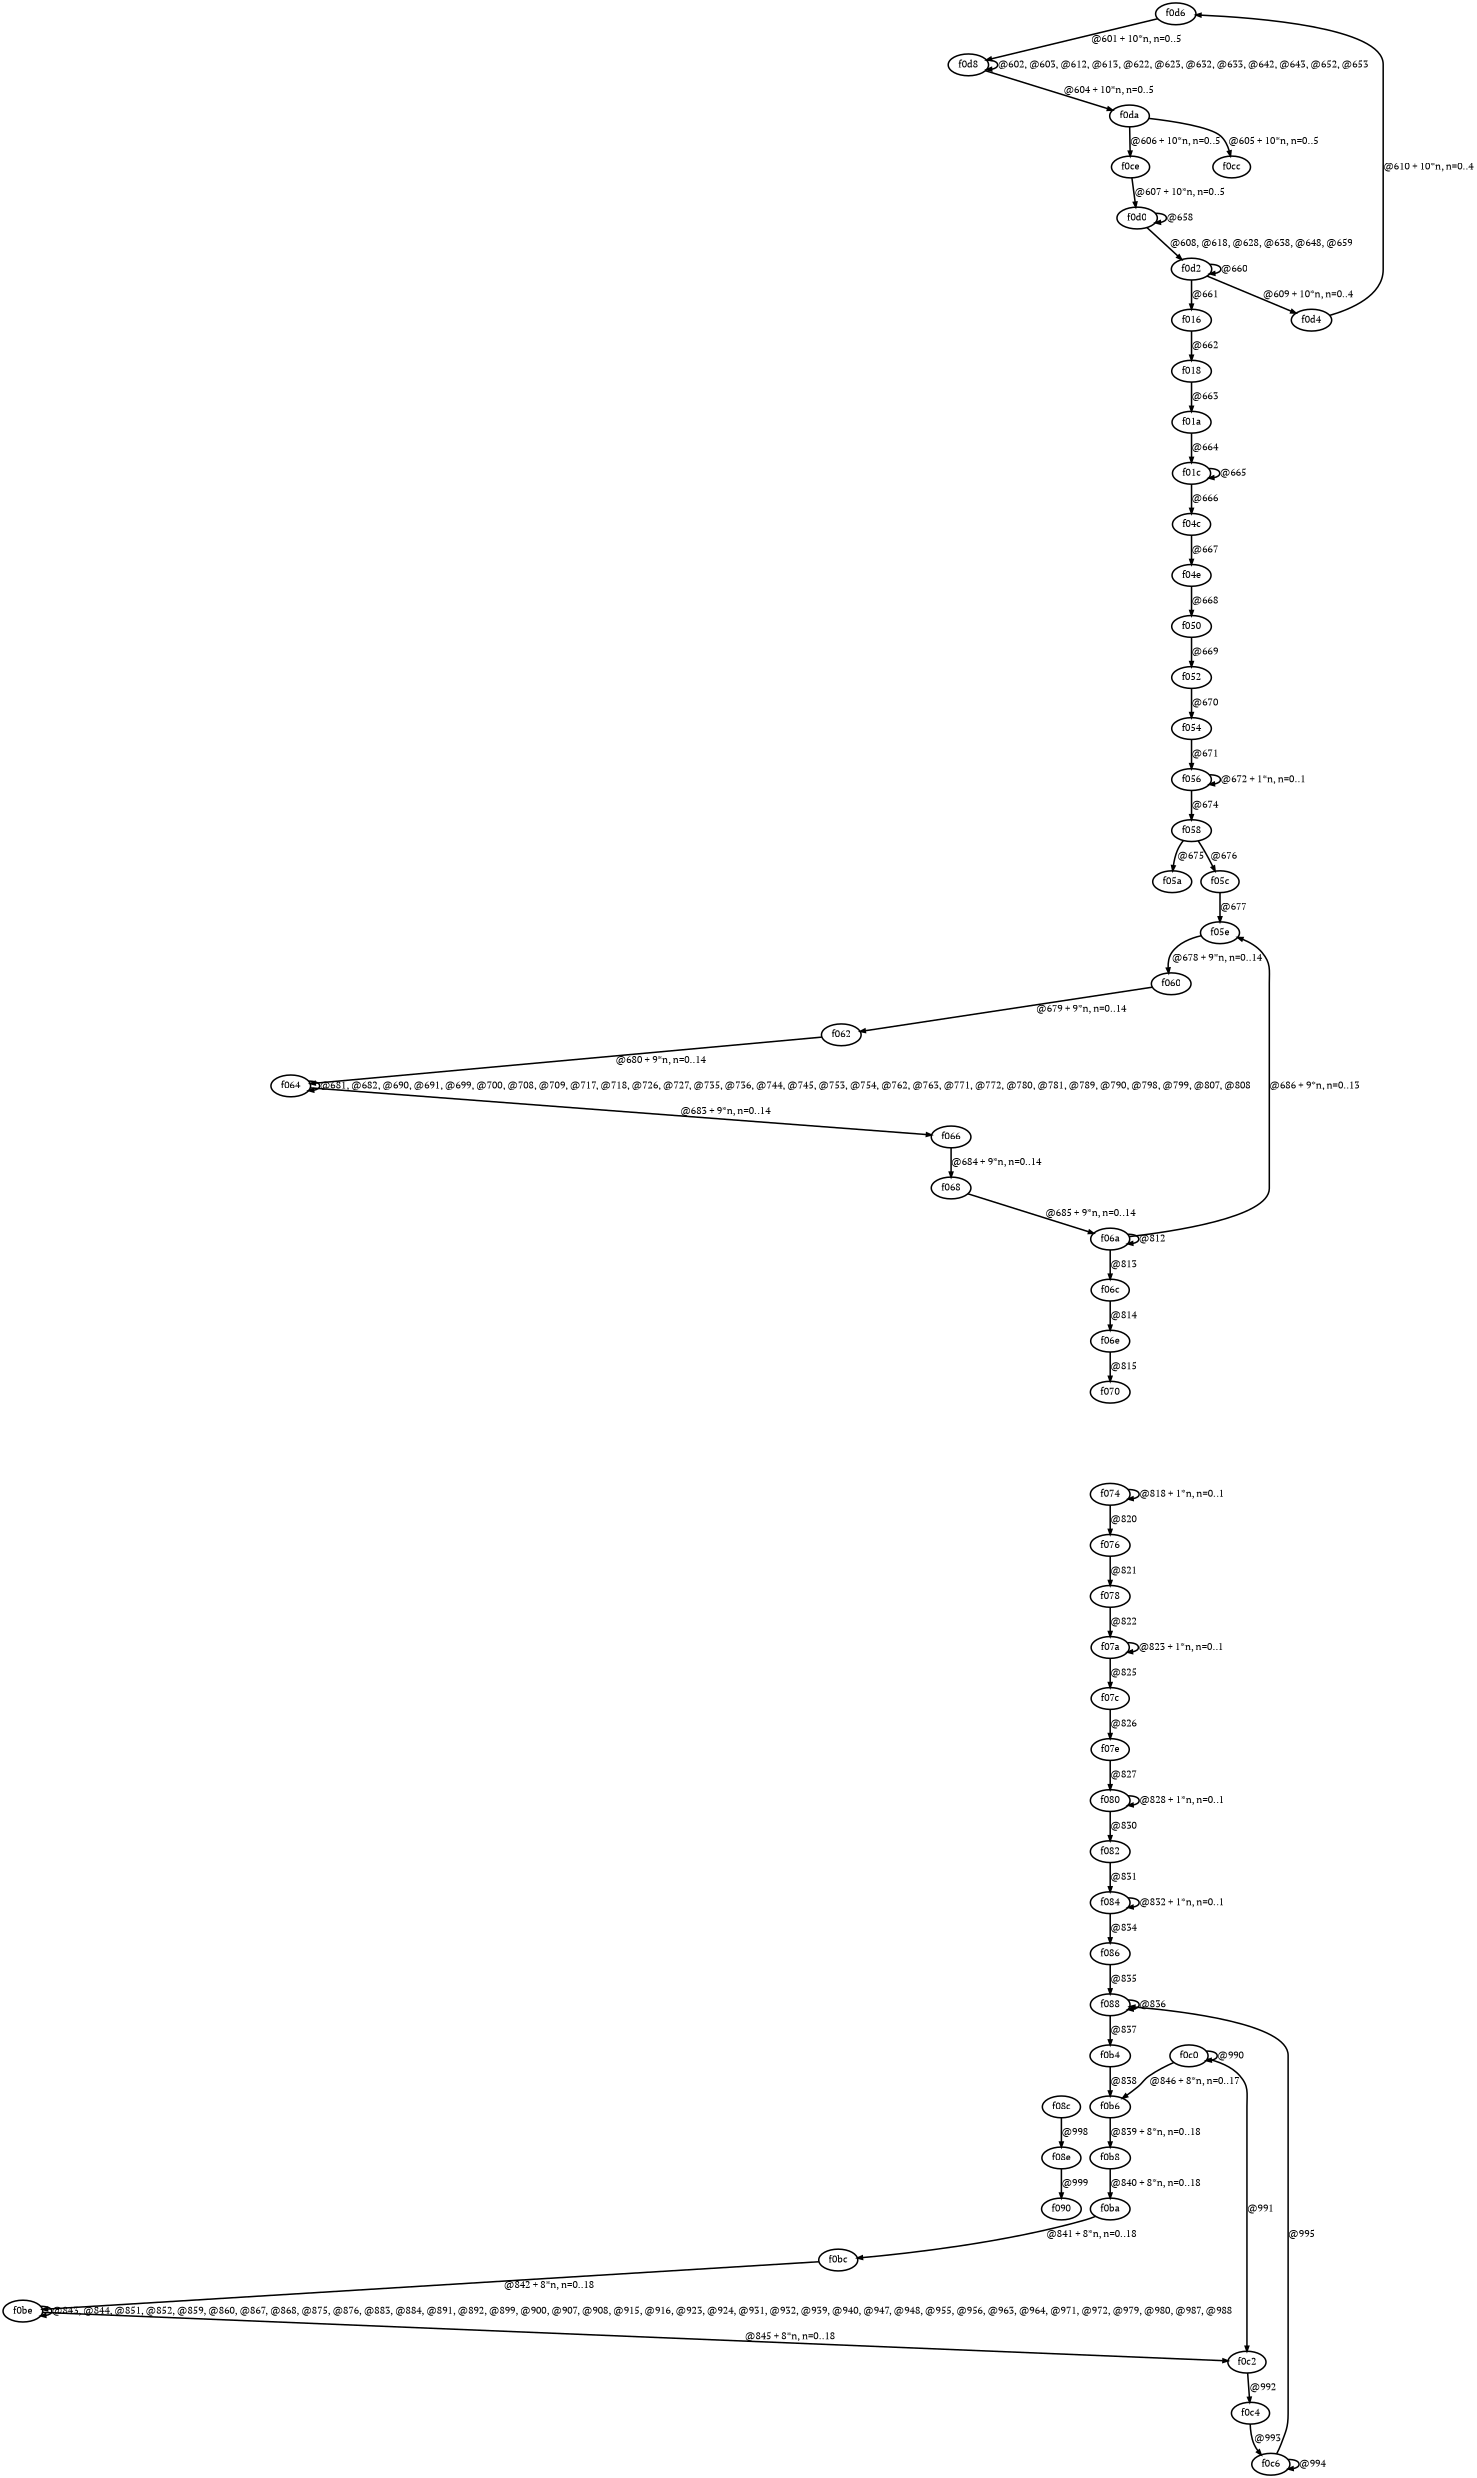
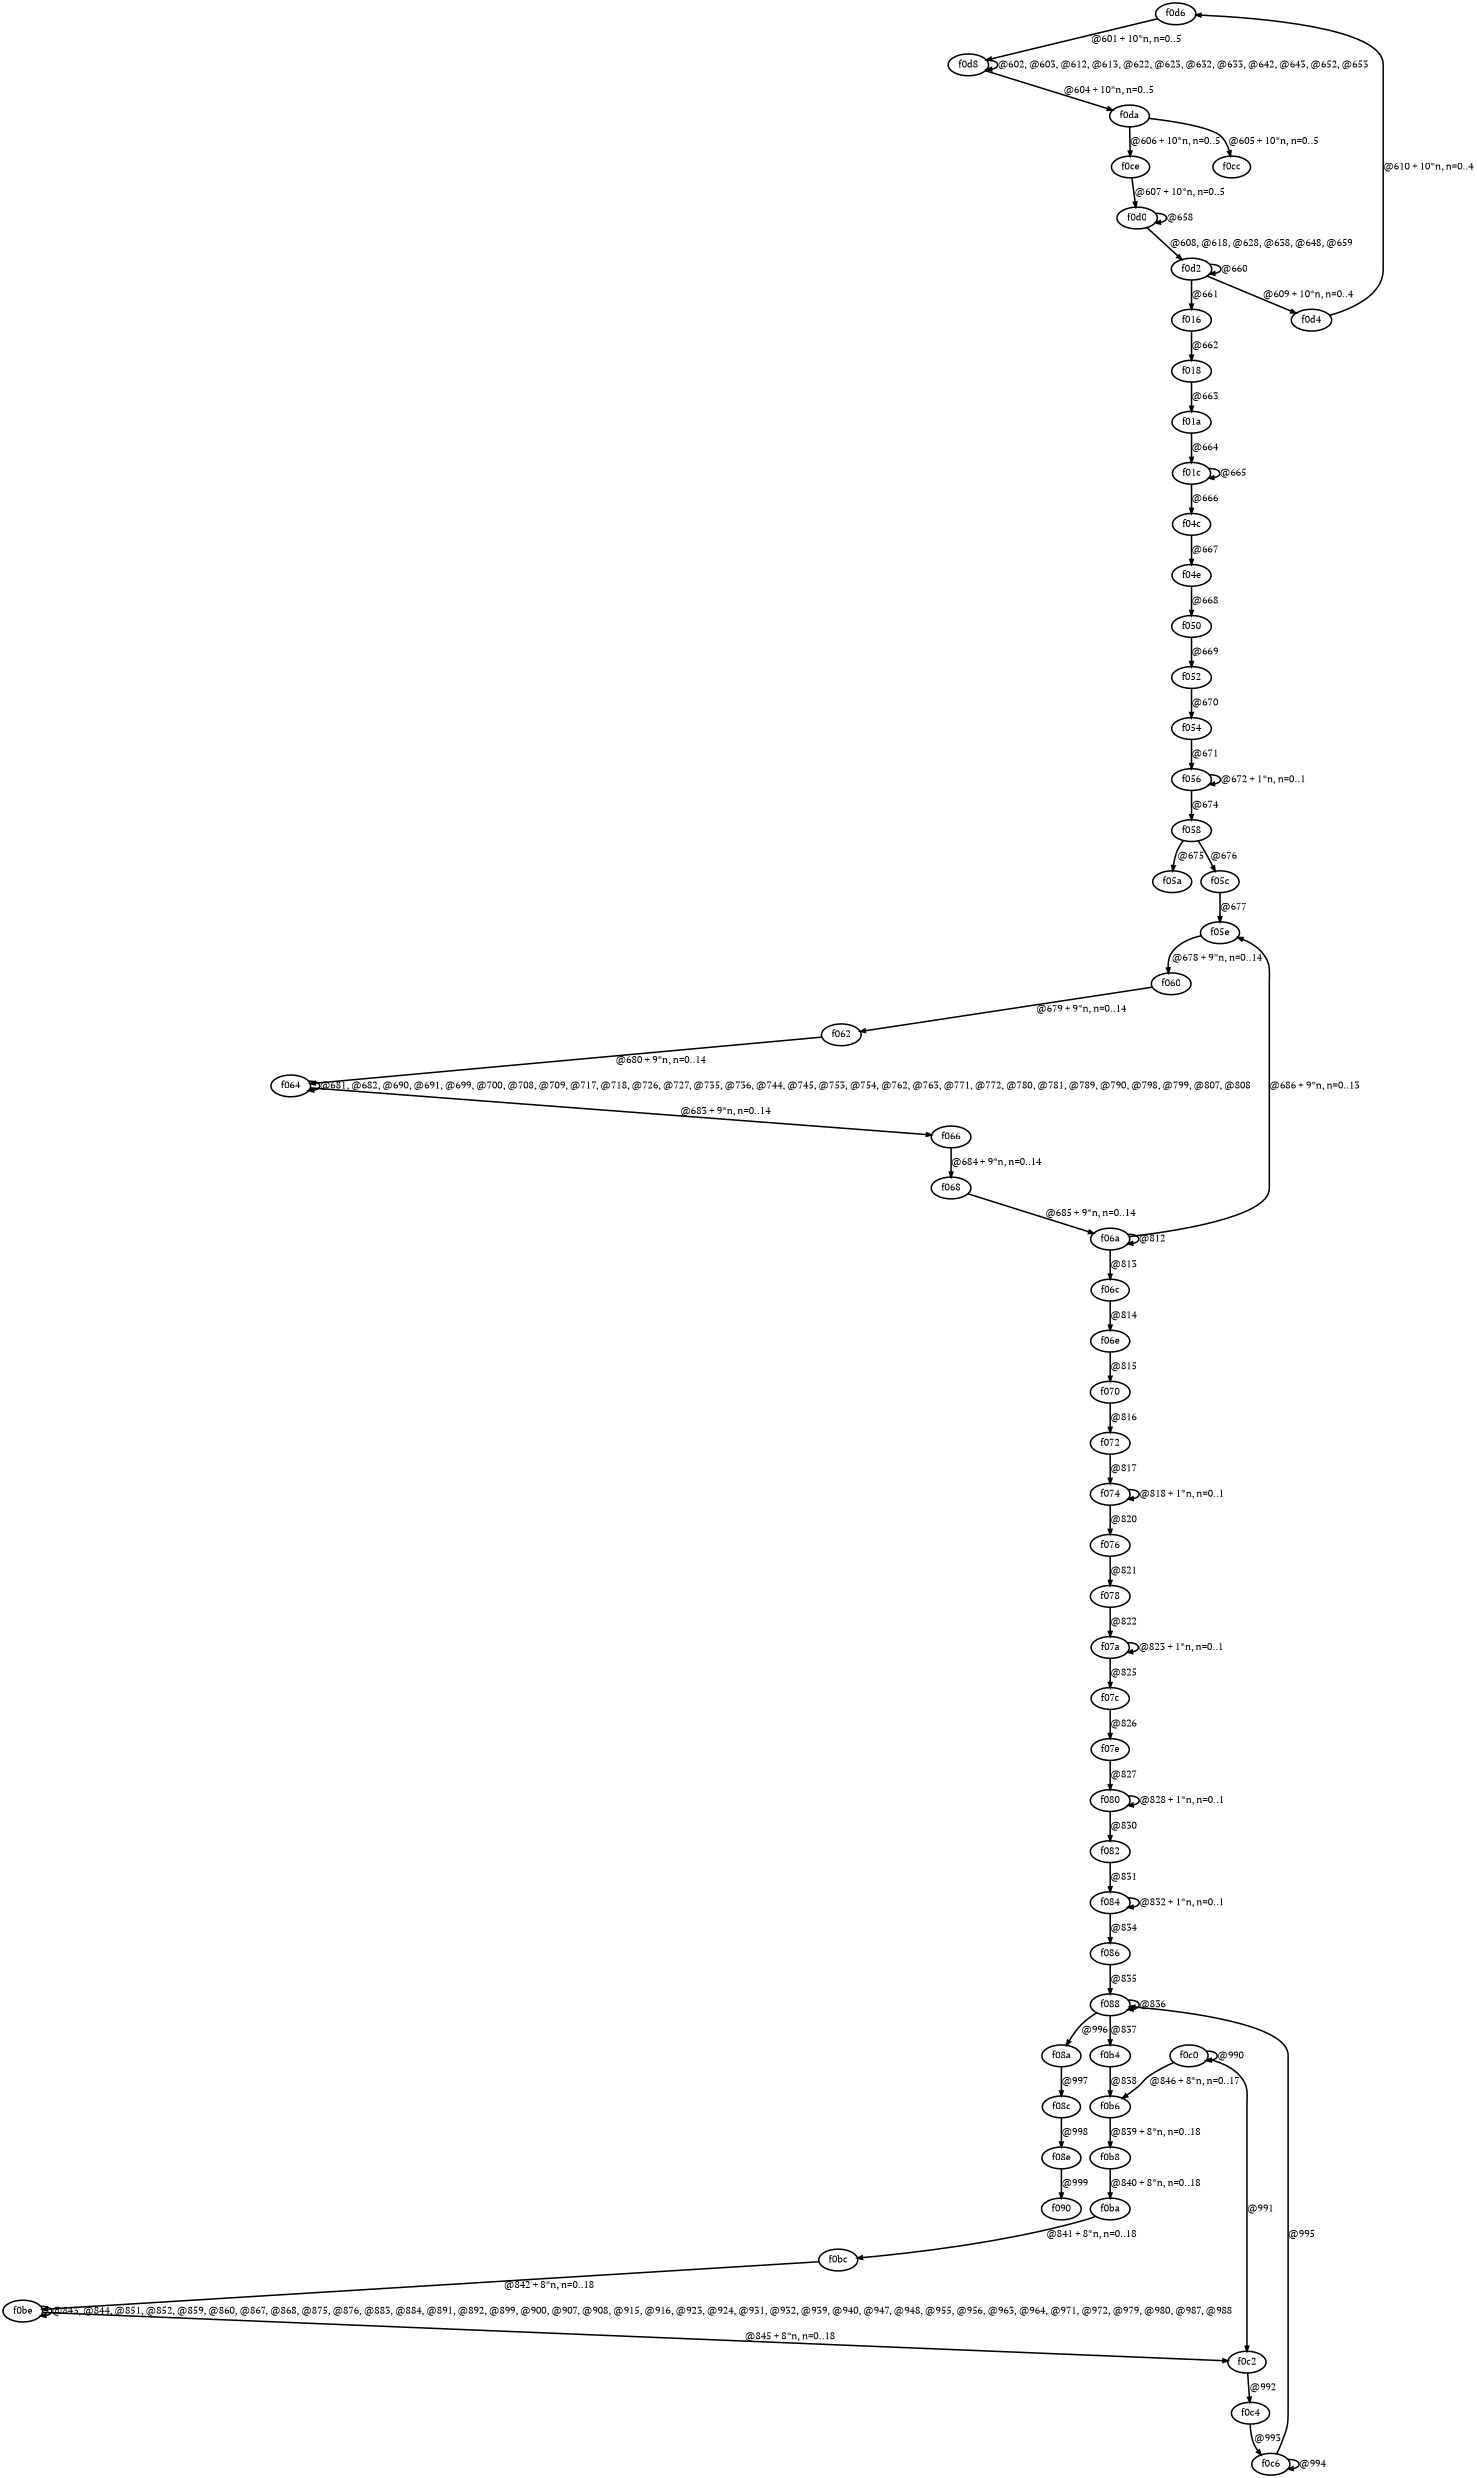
node "f072": added
node "f08a": added
